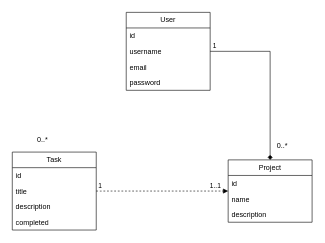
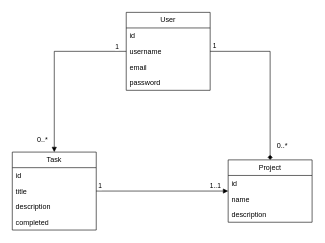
edge "User" -> "Task": added, label "1"
edge "Task" -> "Project": style dashed -> solid
